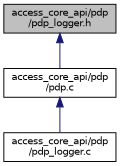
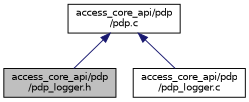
edge "access_core_api/pdp /pdp.c" -> "access_core_api/pdp /pdp_logger.h": reversed
